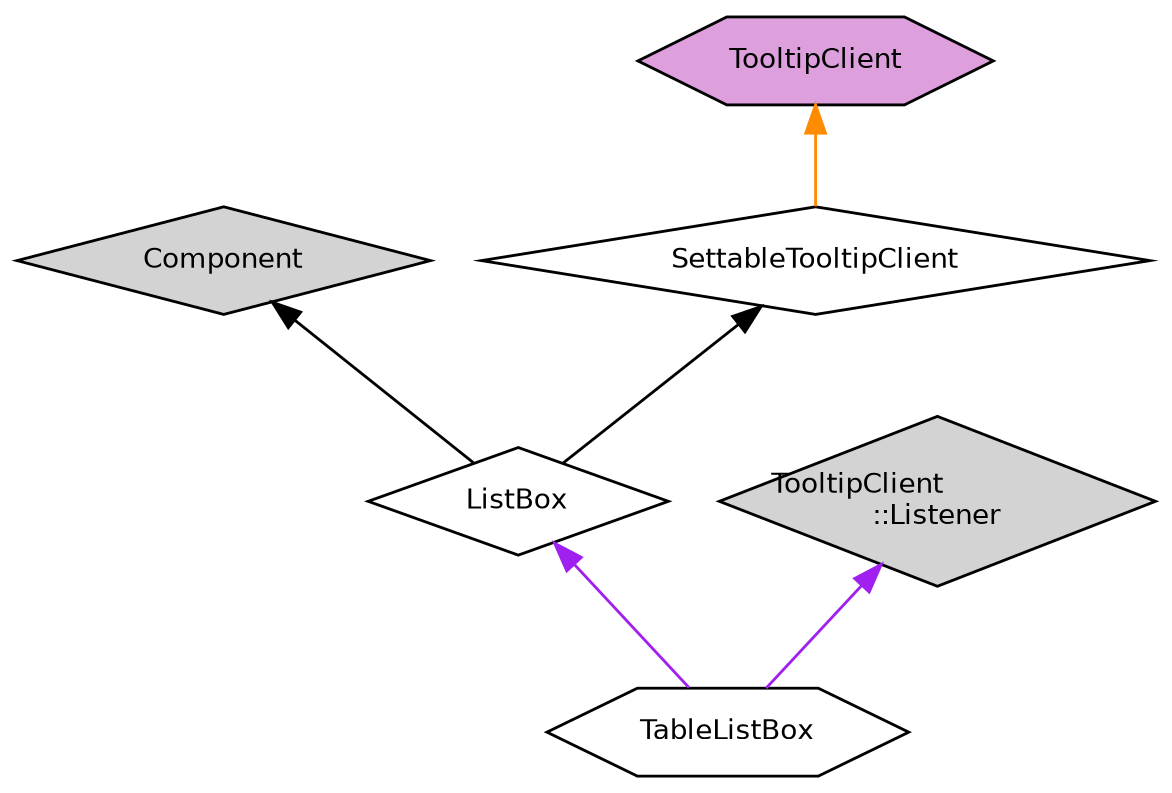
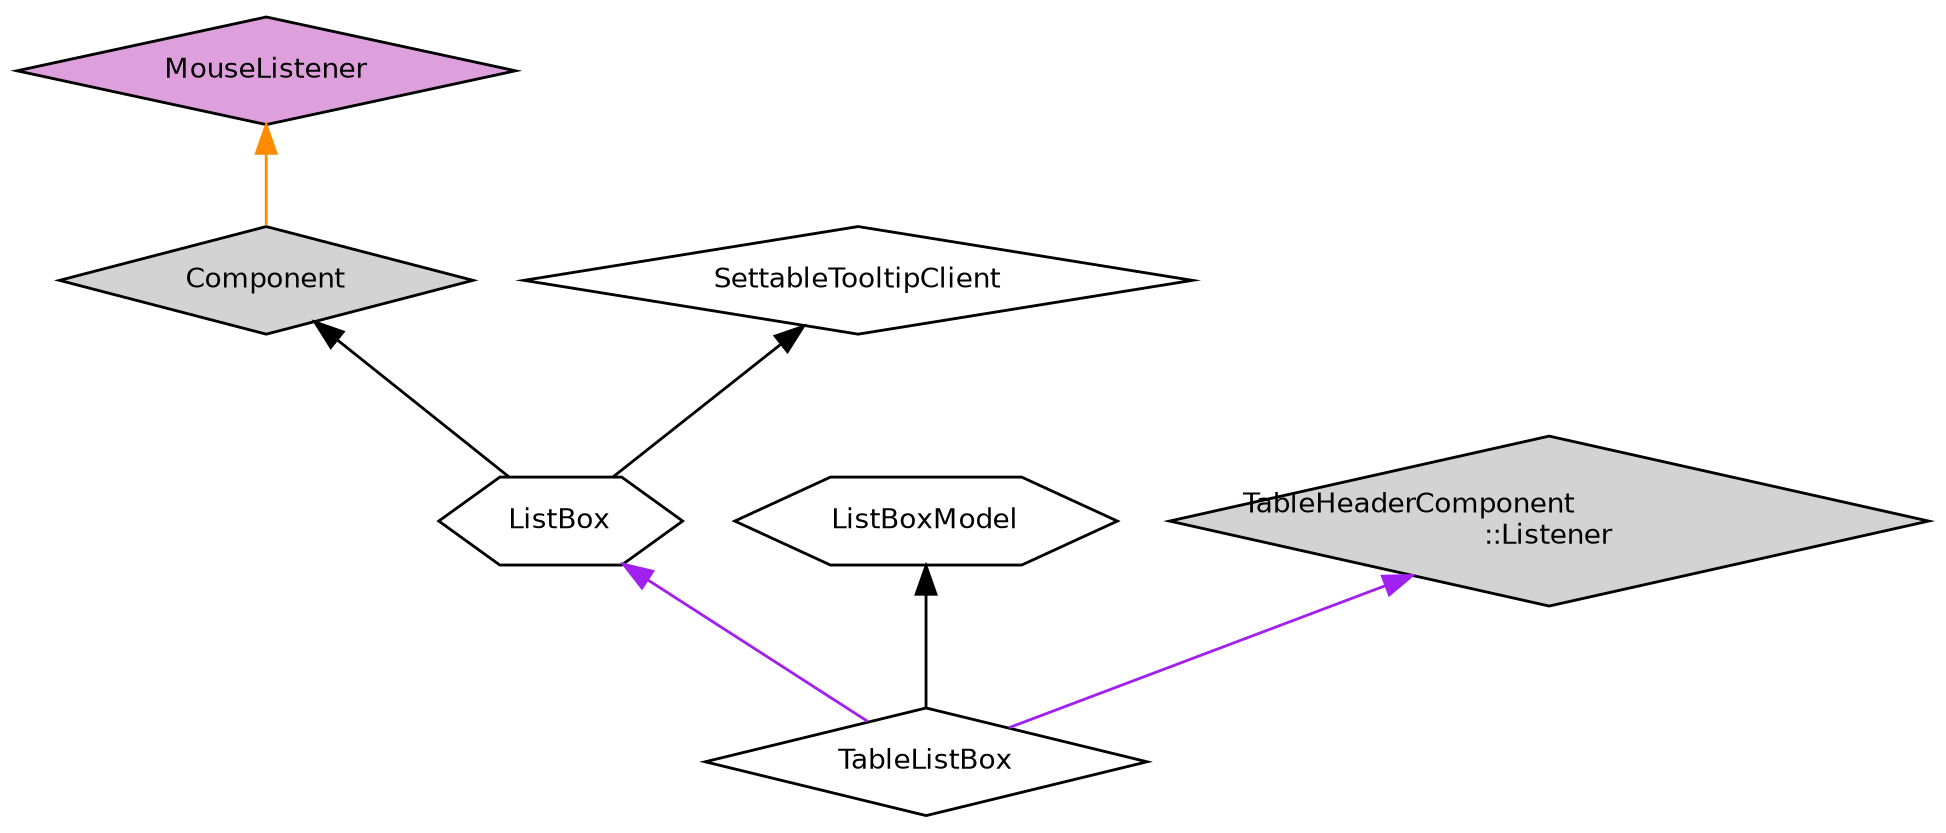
node "TooltipClient": removed
node "MouseListener": added
node "ListBox": shape diamond -> hexagon
node "TooltipClient ::Listener": label "TooltipClient ::Listener" -> "TableHeaderComponent ::Listener"
node "ListBoxModel": added
node "TableListBox": shape hexagon -> diamond
